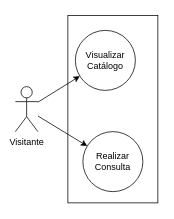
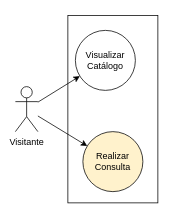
node "Realizar Consulta": fillcolor #ffffff -> #fff2cc
